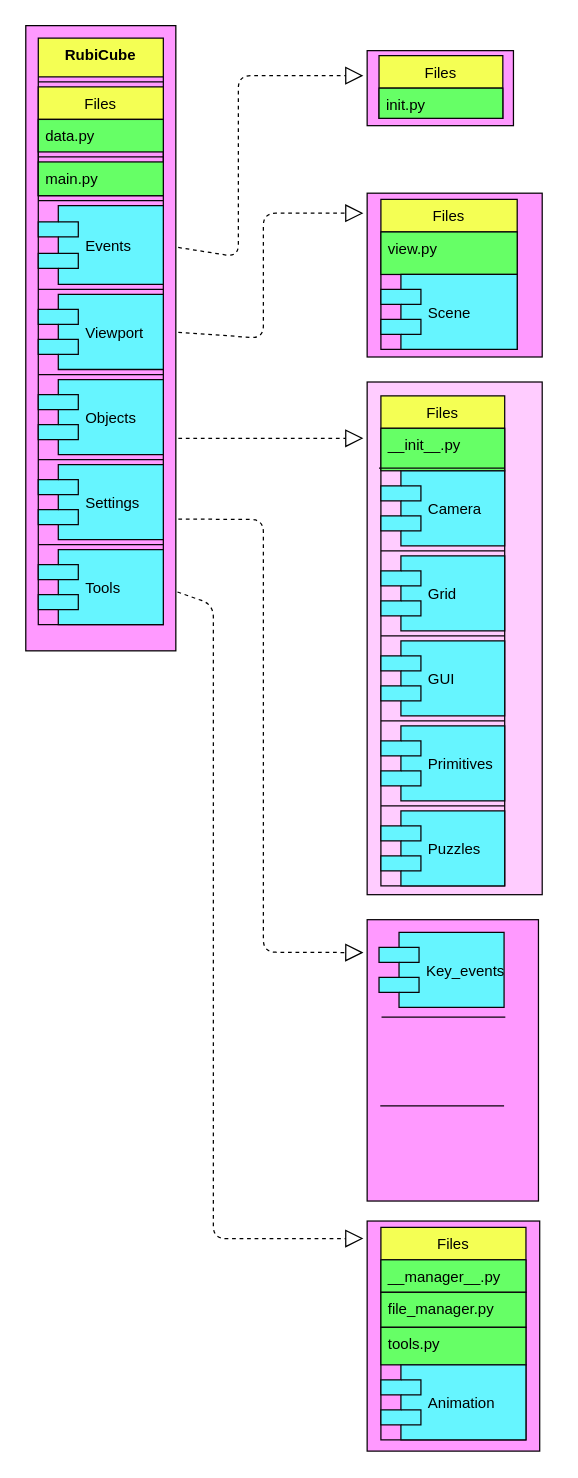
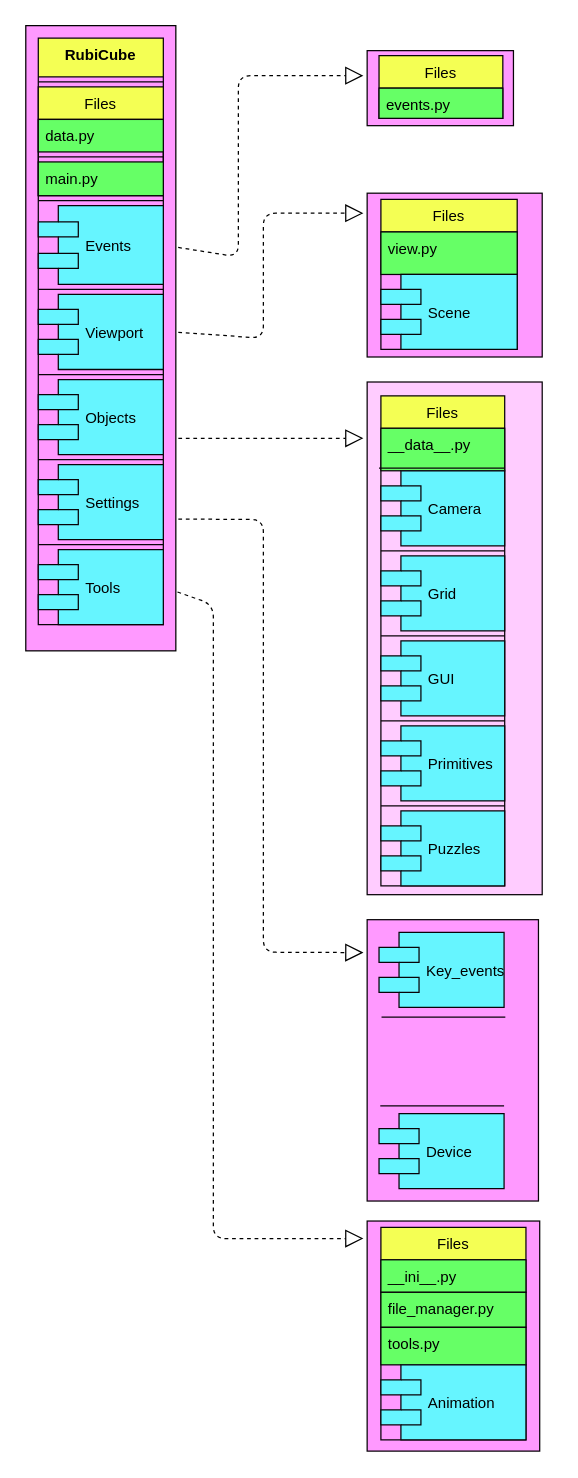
node "init.py": label "init.py" -> "events.py"
node "__init__.py": label "__init__.py" -> "__data__.py"
node "Device": added
node "__manager__.py": label "__manager__.py" -> "__ini__.py"
